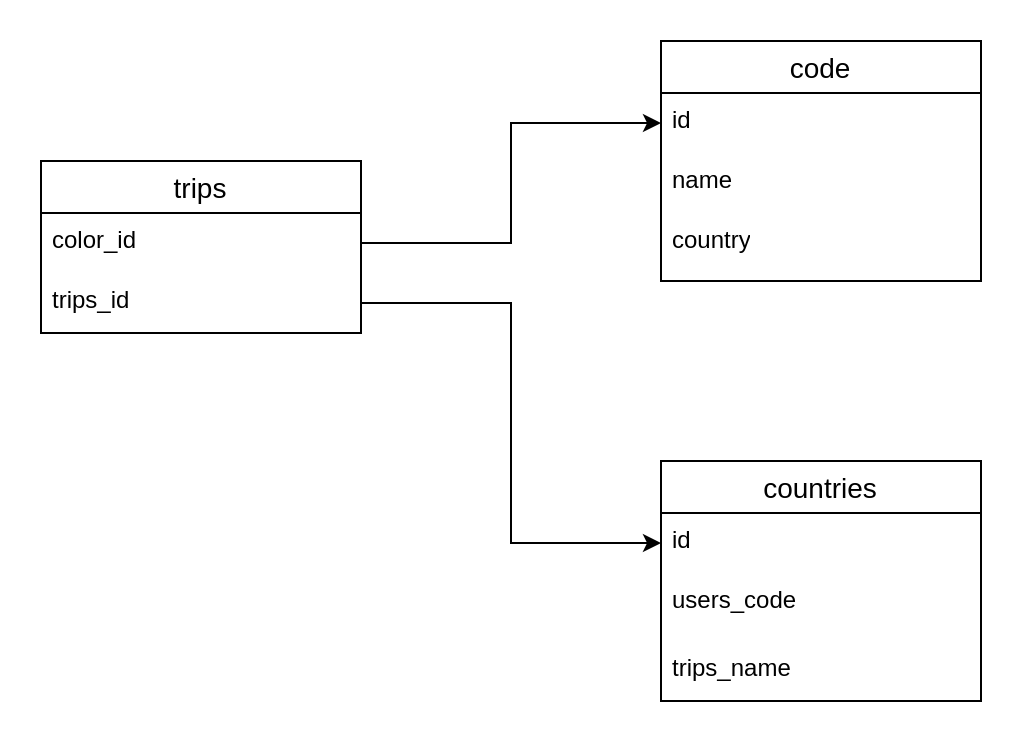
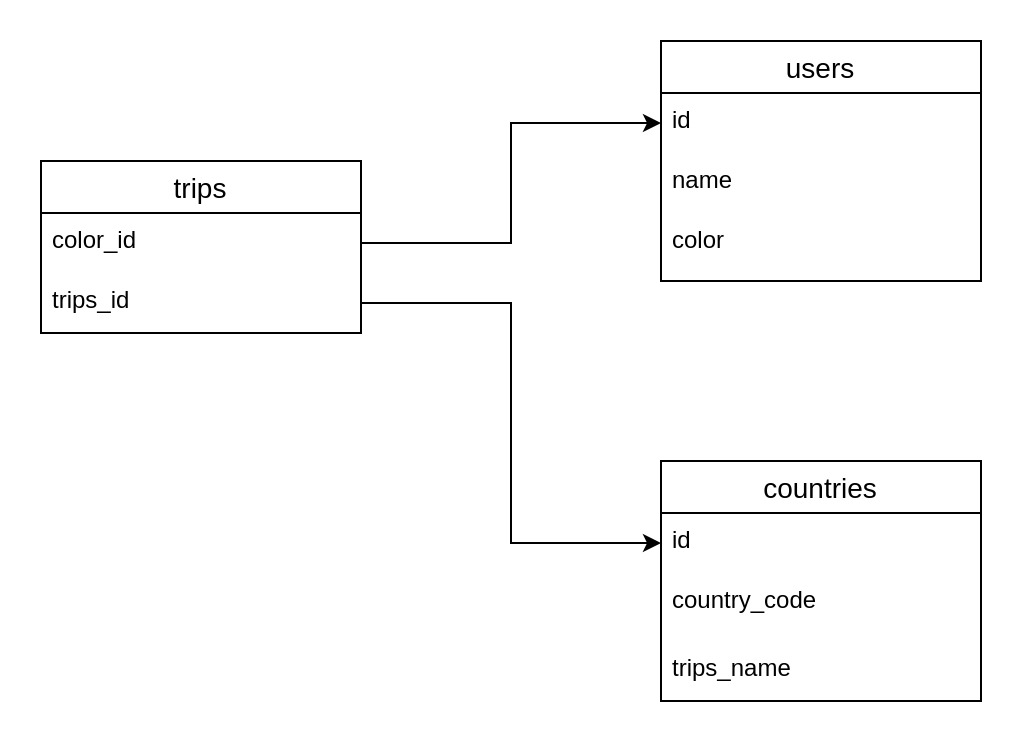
node "code": label "code" -> "users"
node "country": label "country" -> "color"
node "users_code": label "users_code" -> "country_code"
